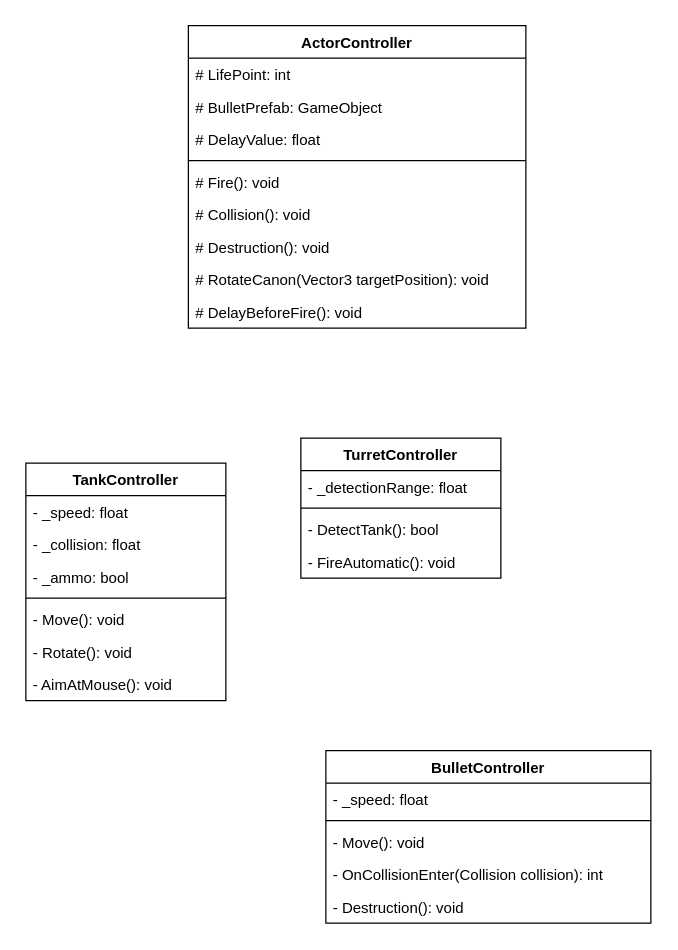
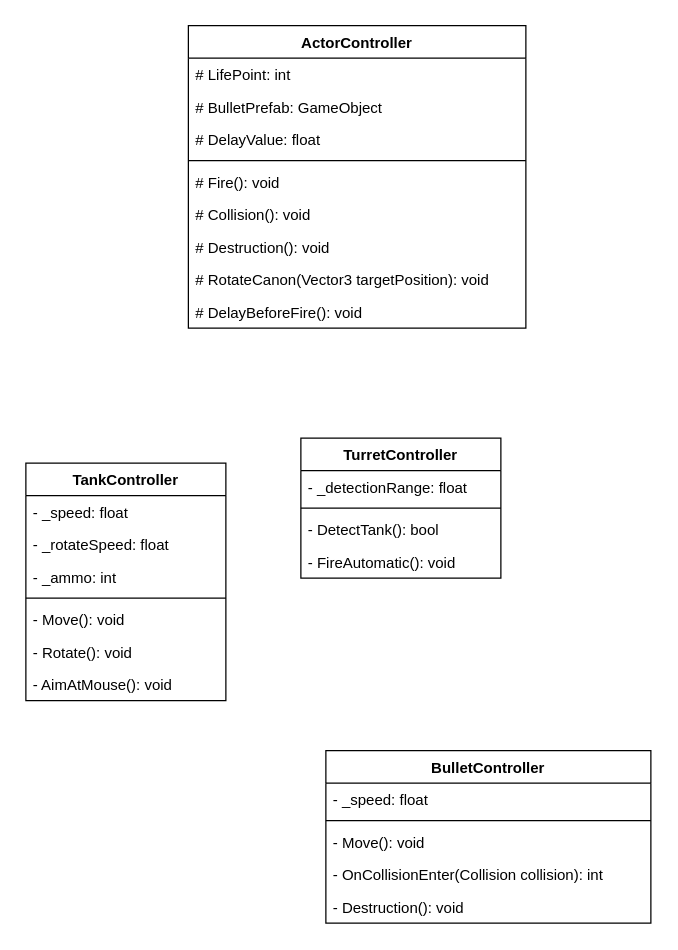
node "- _collision: float": label "- _collision: float" -> "- _rotateSpeed: float"
node "- _ammo: bool": label "- _ammo: bool" -> "- _ammo: int"
